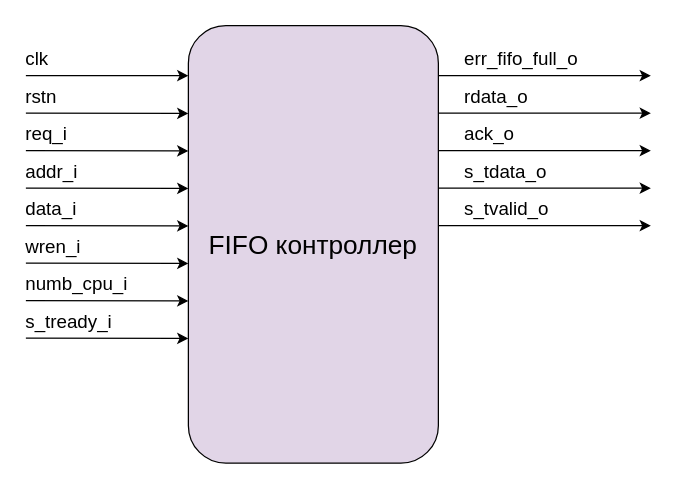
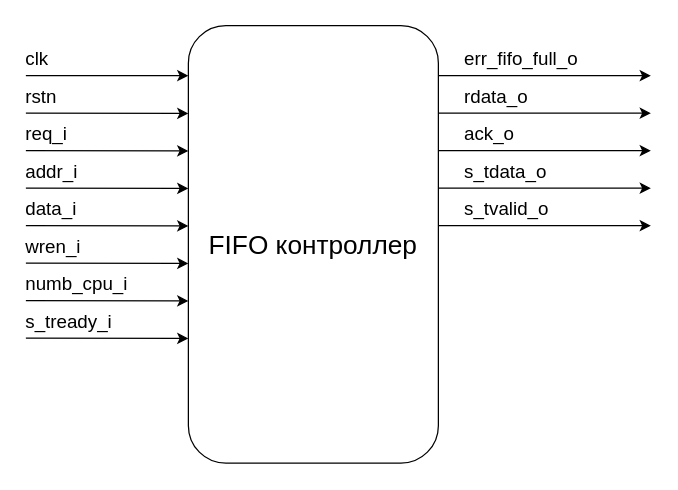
node "FIFO контроллер": fillcolor #e1d5e7 -> #ffffff
